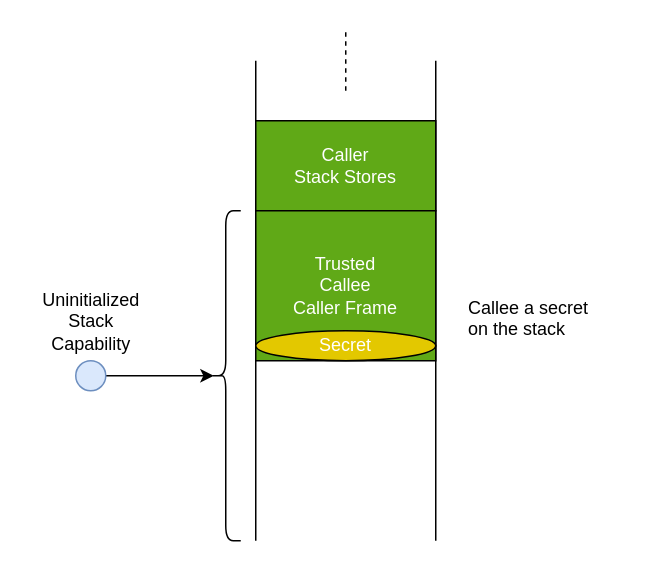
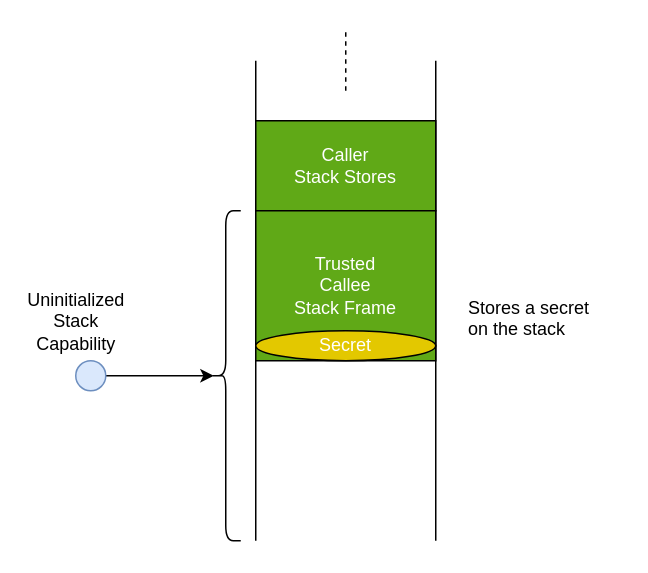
node "Trusted Callee Caller Frame": label "Trusted Callee Caller Frame" -> "Trusted Callee Stack Frame"
node "Uninitialized Stack Capability": moved (91, 316) -> (76, 316)
node "Callee a secret on the stack": label "Callee a secret on the stack" -> "Stores a secret on the stack"
